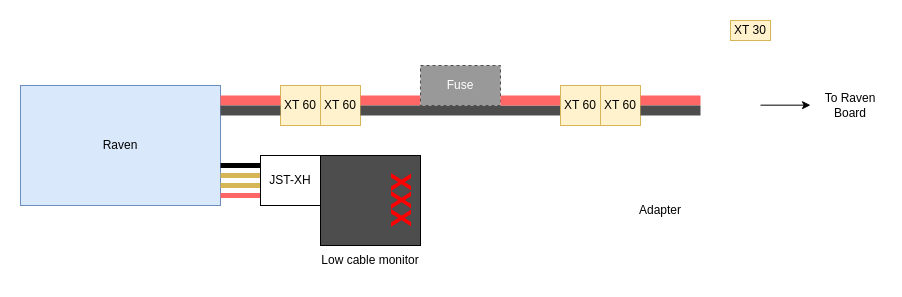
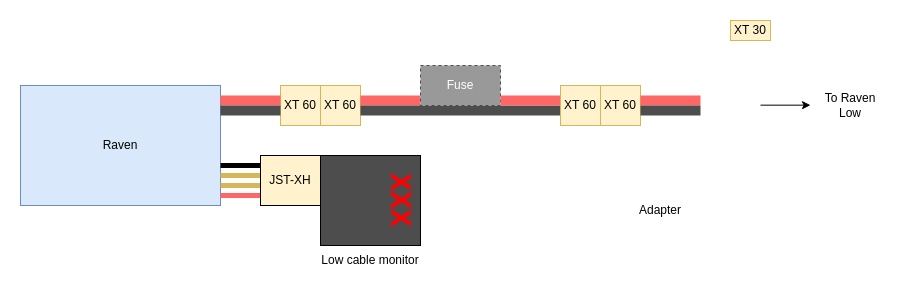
node "To Raven Board": label "To Raven Board" -> "To Raven Low"
node "JST-XH": fillcolor #ffffff -> #fff2cc
